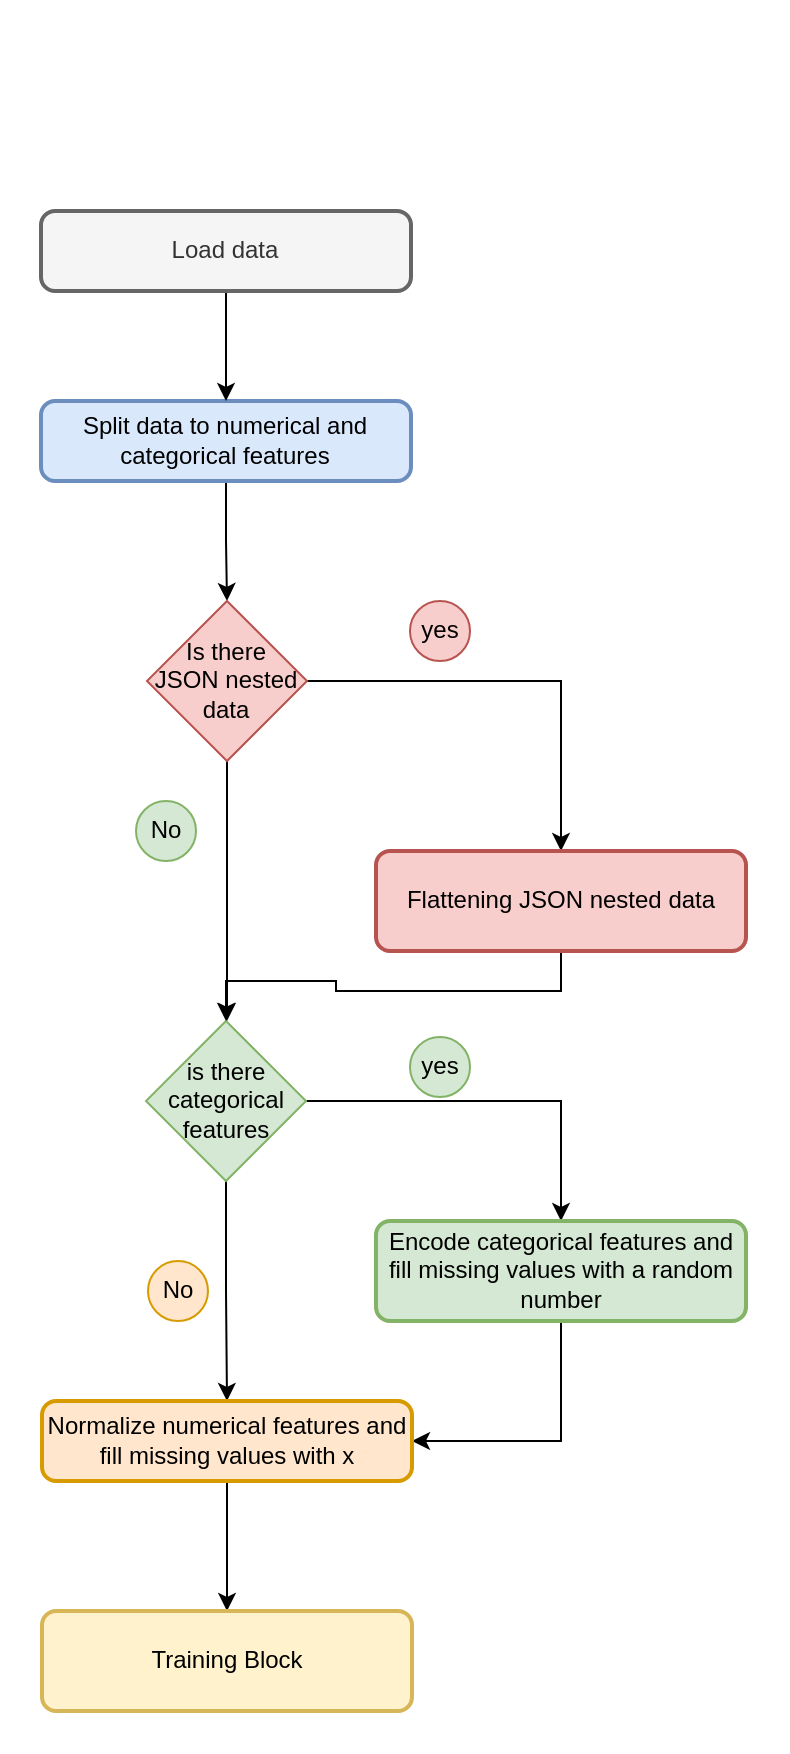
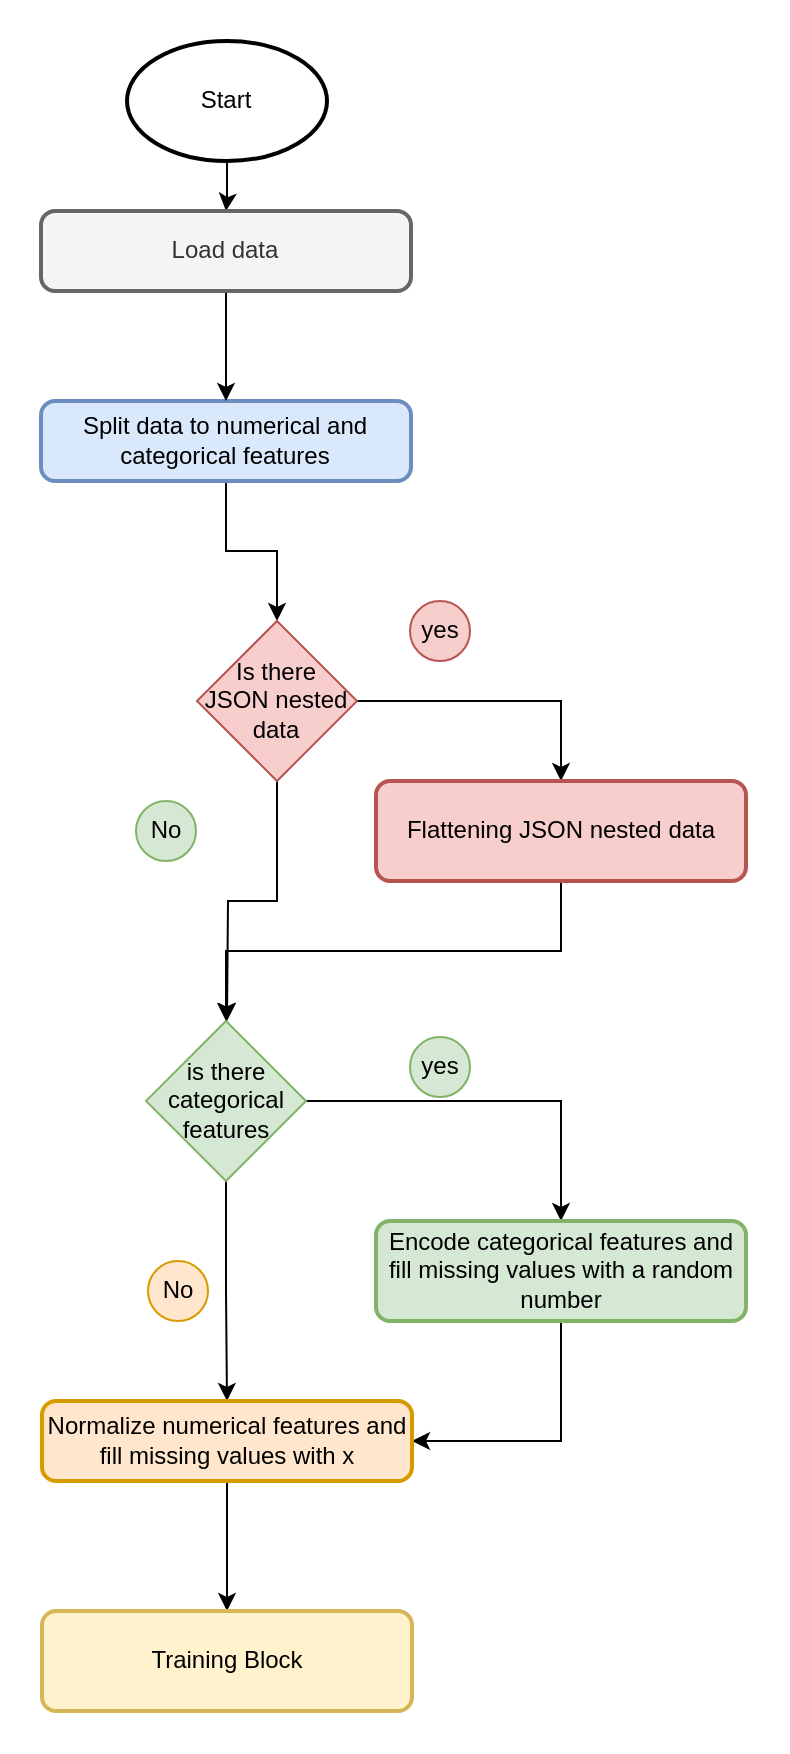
node "Start": added
edge "Start" -> "Load data": added
node "Is there JSON nested data": moved (227, 681) -> (277, 701)
node "Flattening JSON nested data": moved (561, 901) -> (561, 831)
